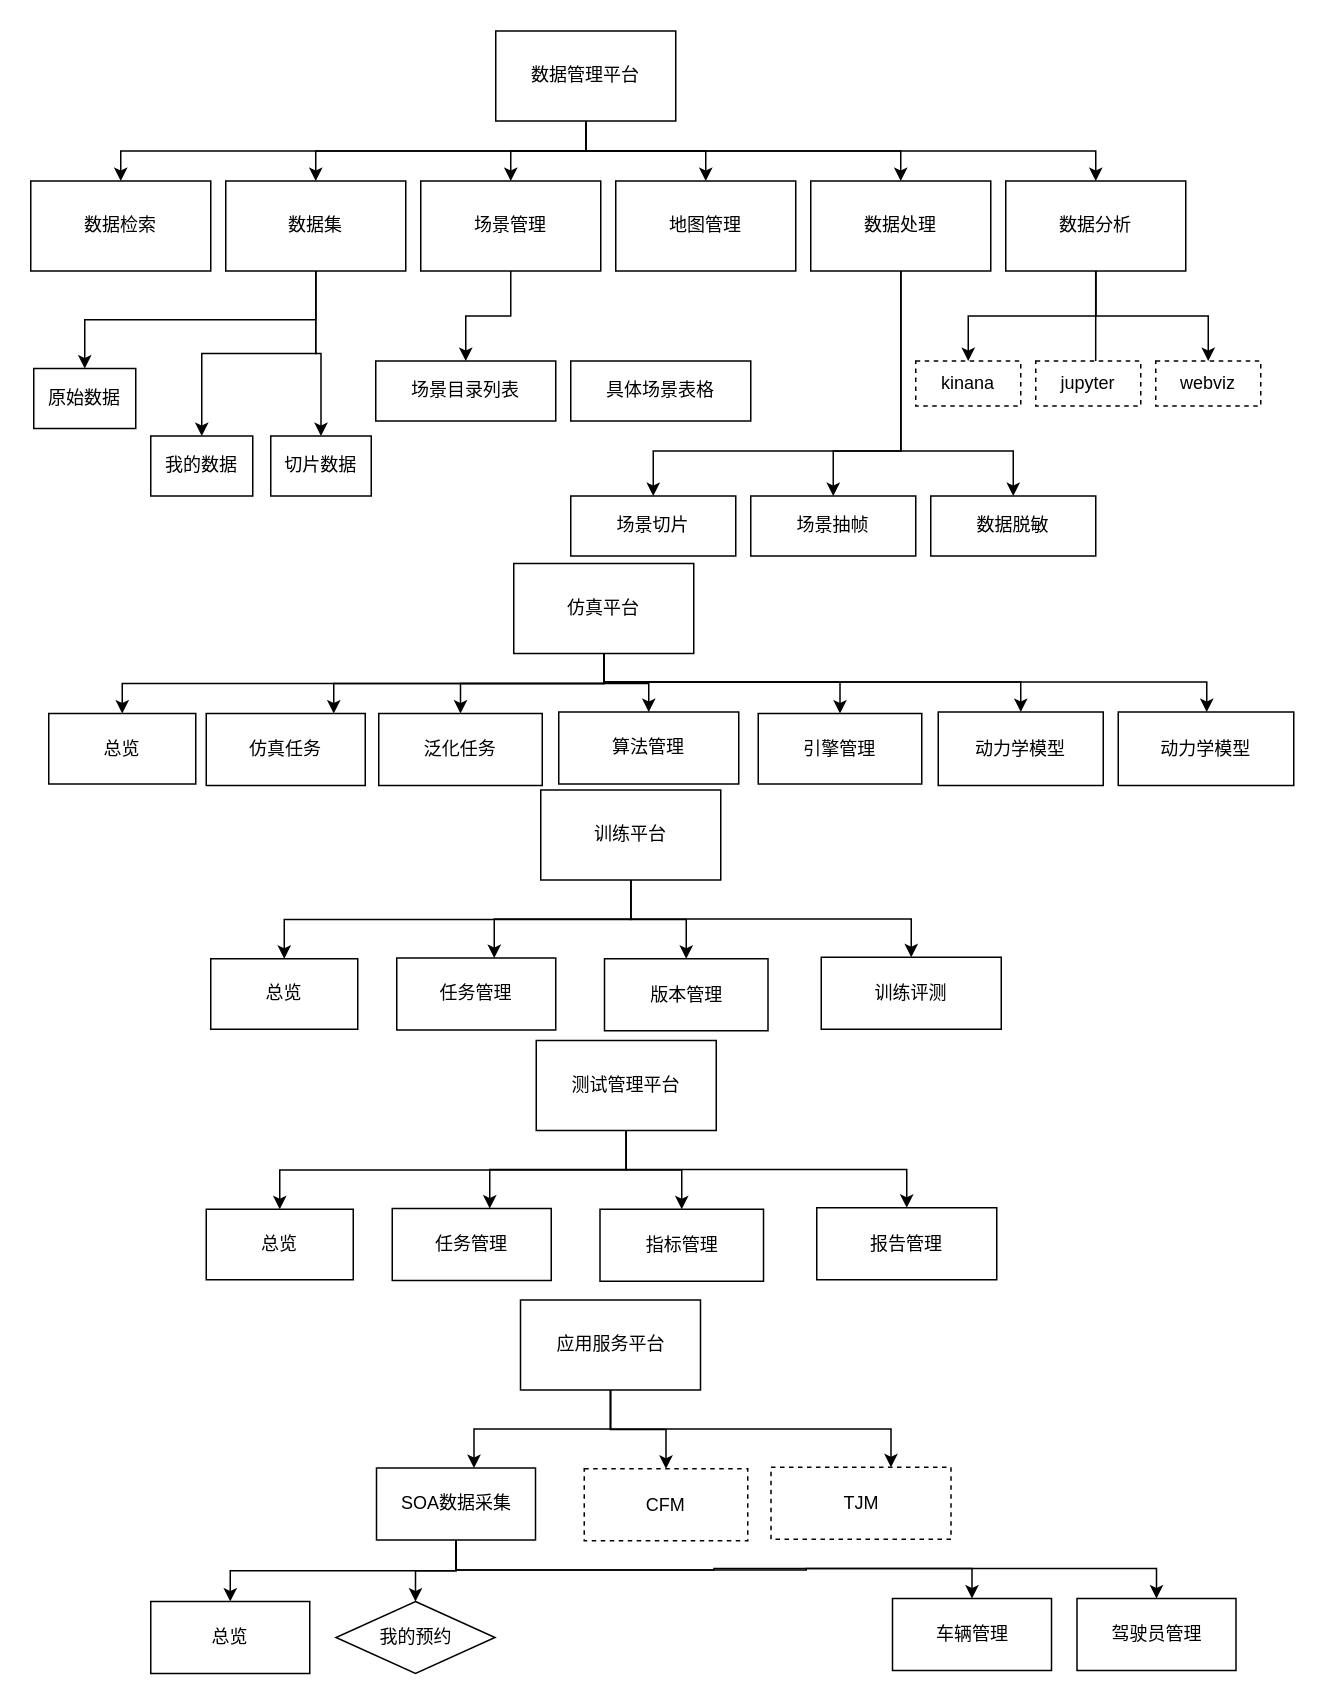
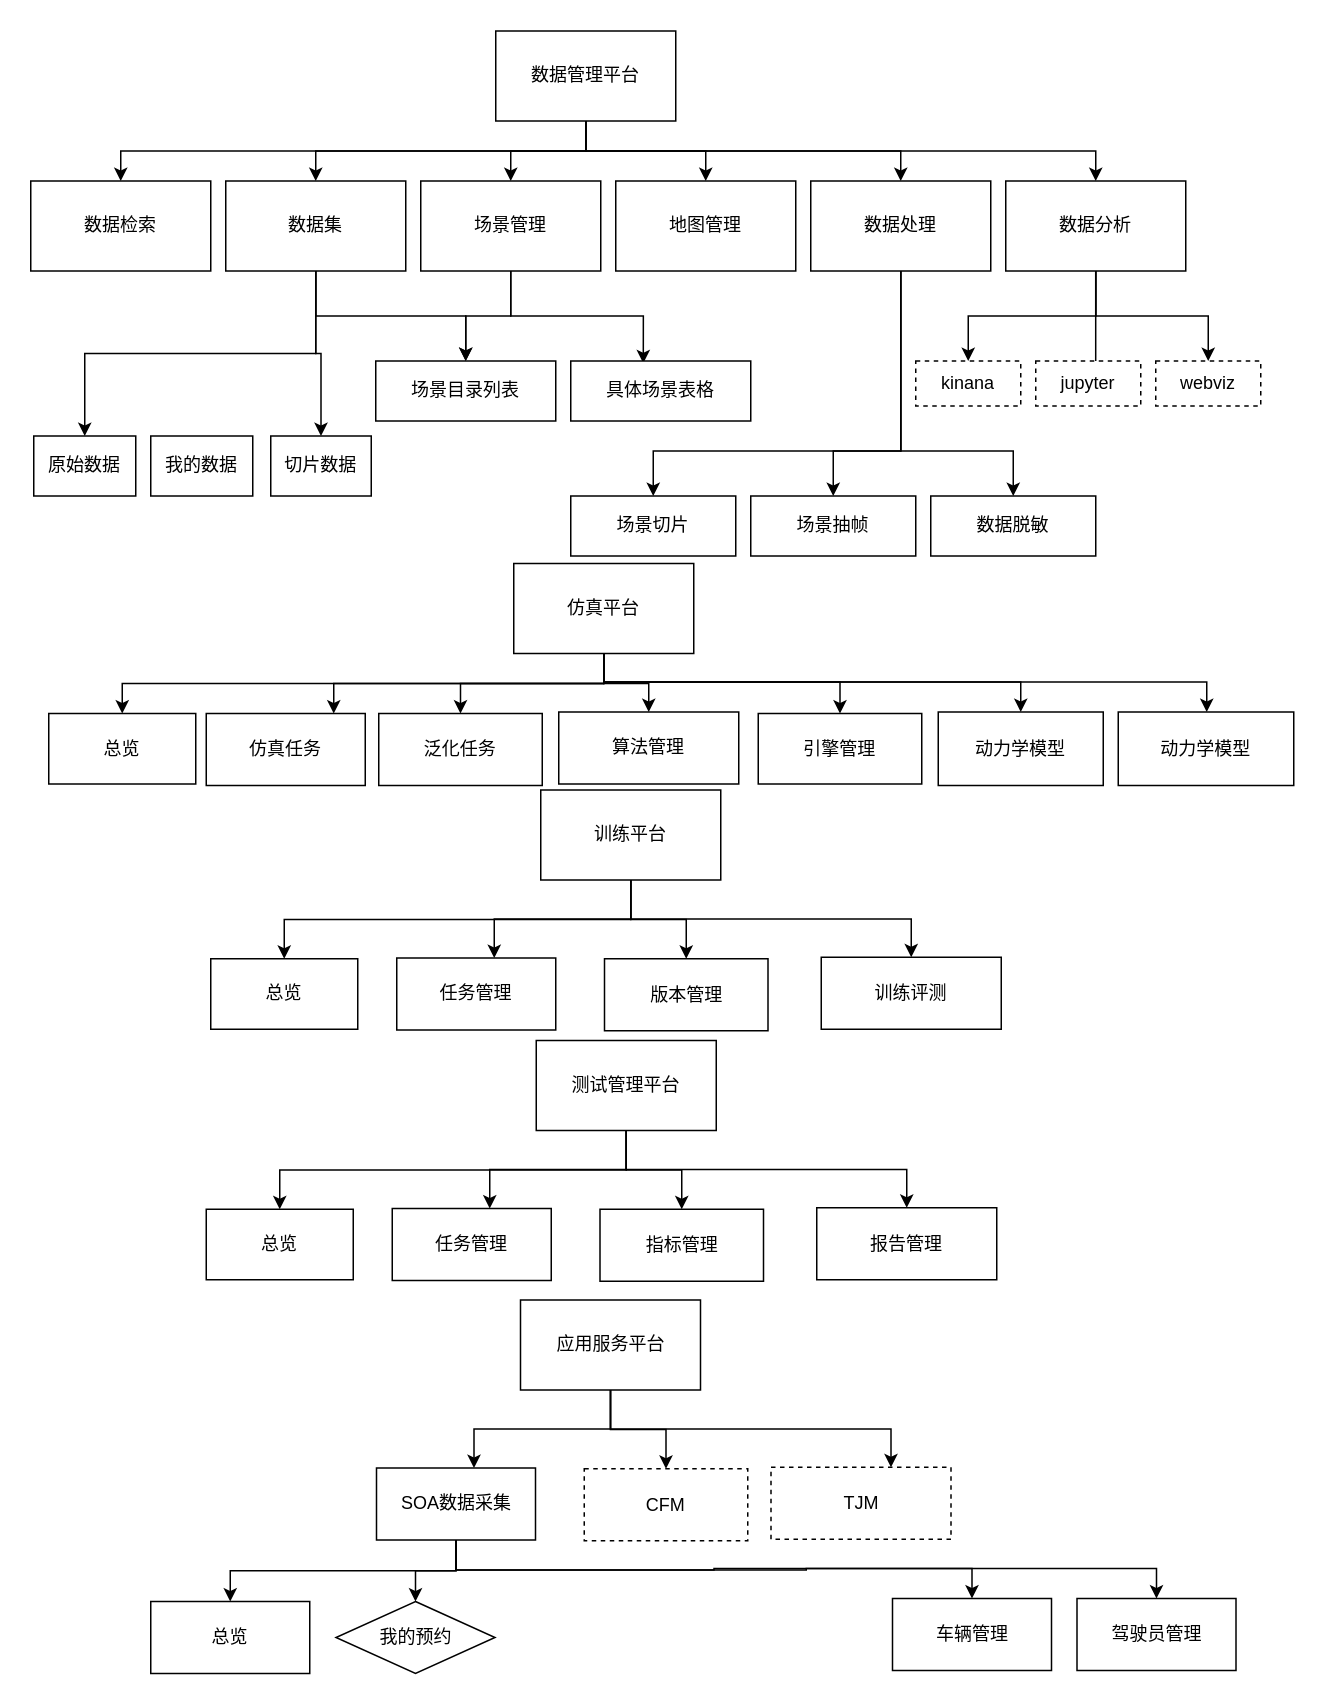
edge "场景管理" -> "具体场景表格": added
edge "数据集" -> "我的数据": now "数据集" -> "场景目录列表"
node "原始数据": moved (85, 398) -> (85, 466)
